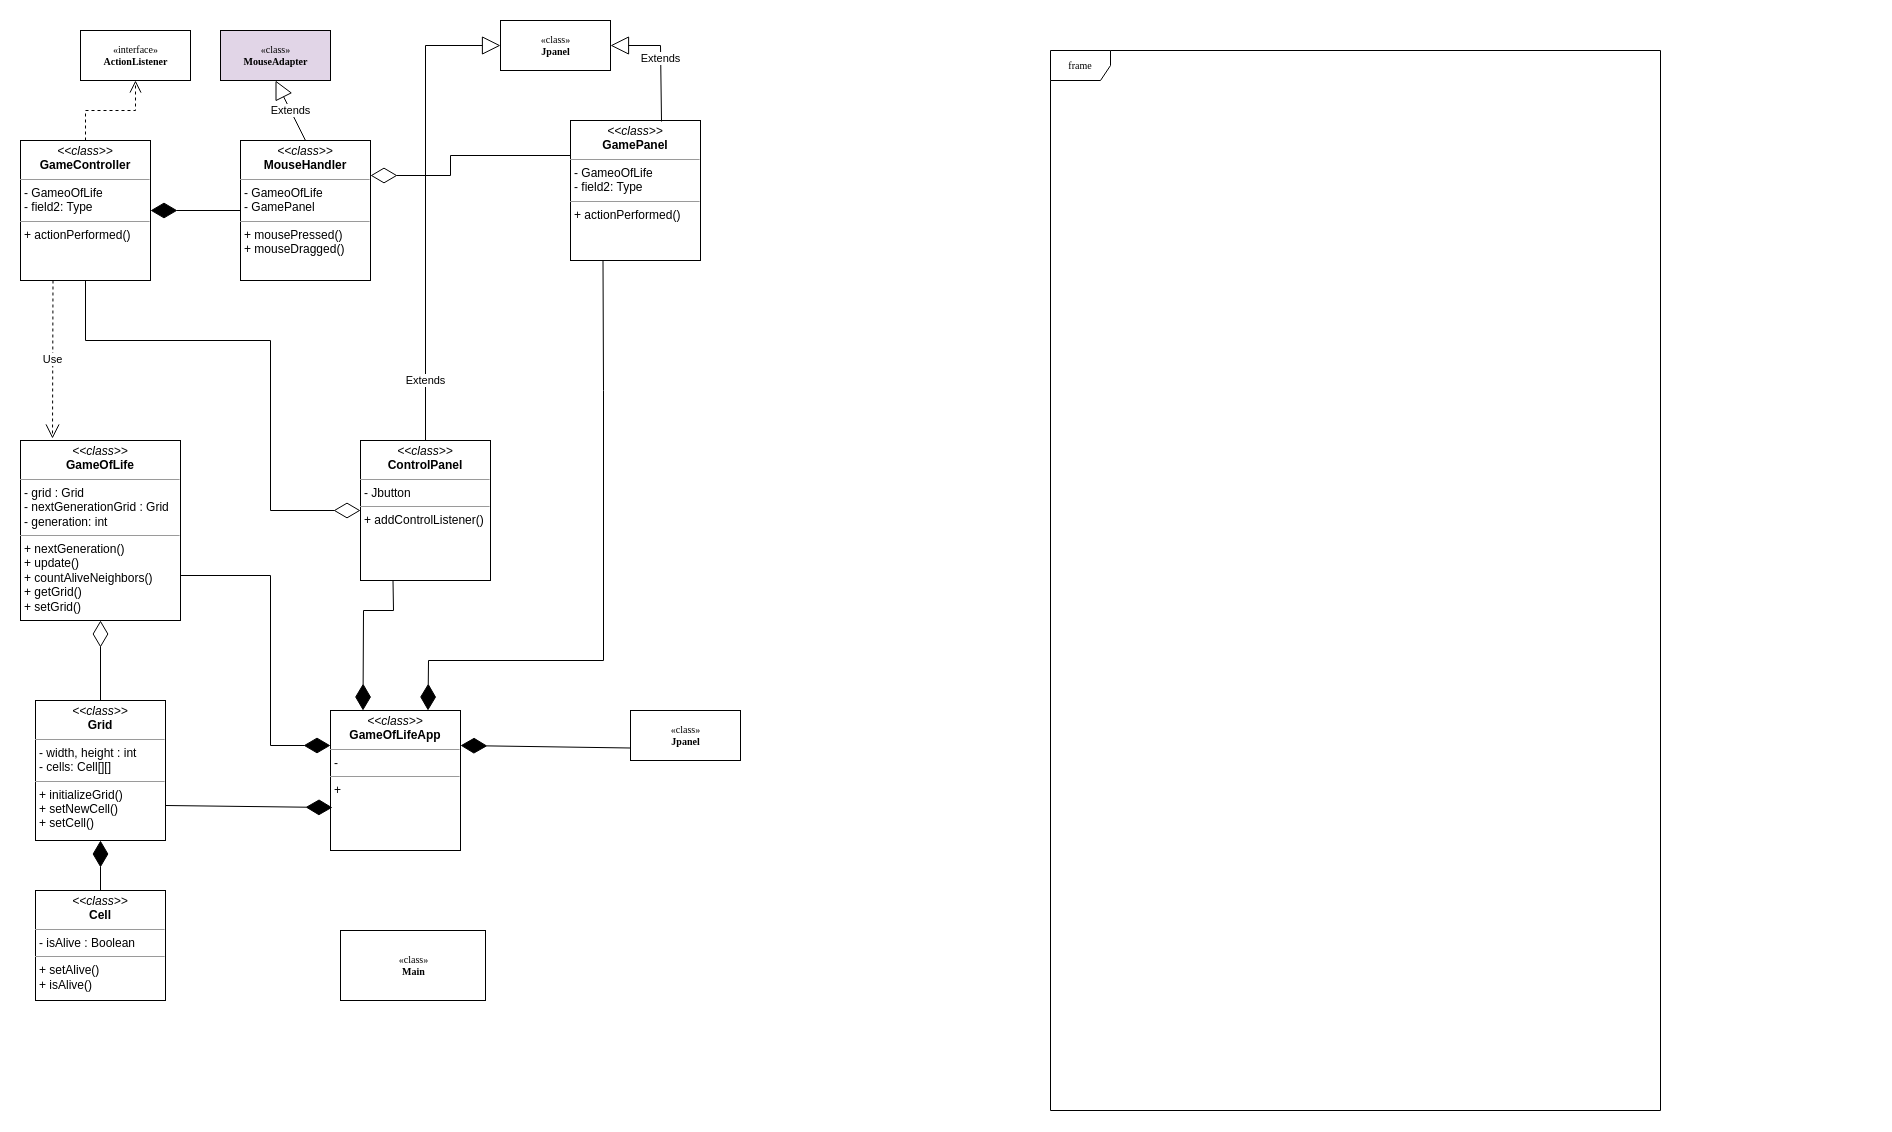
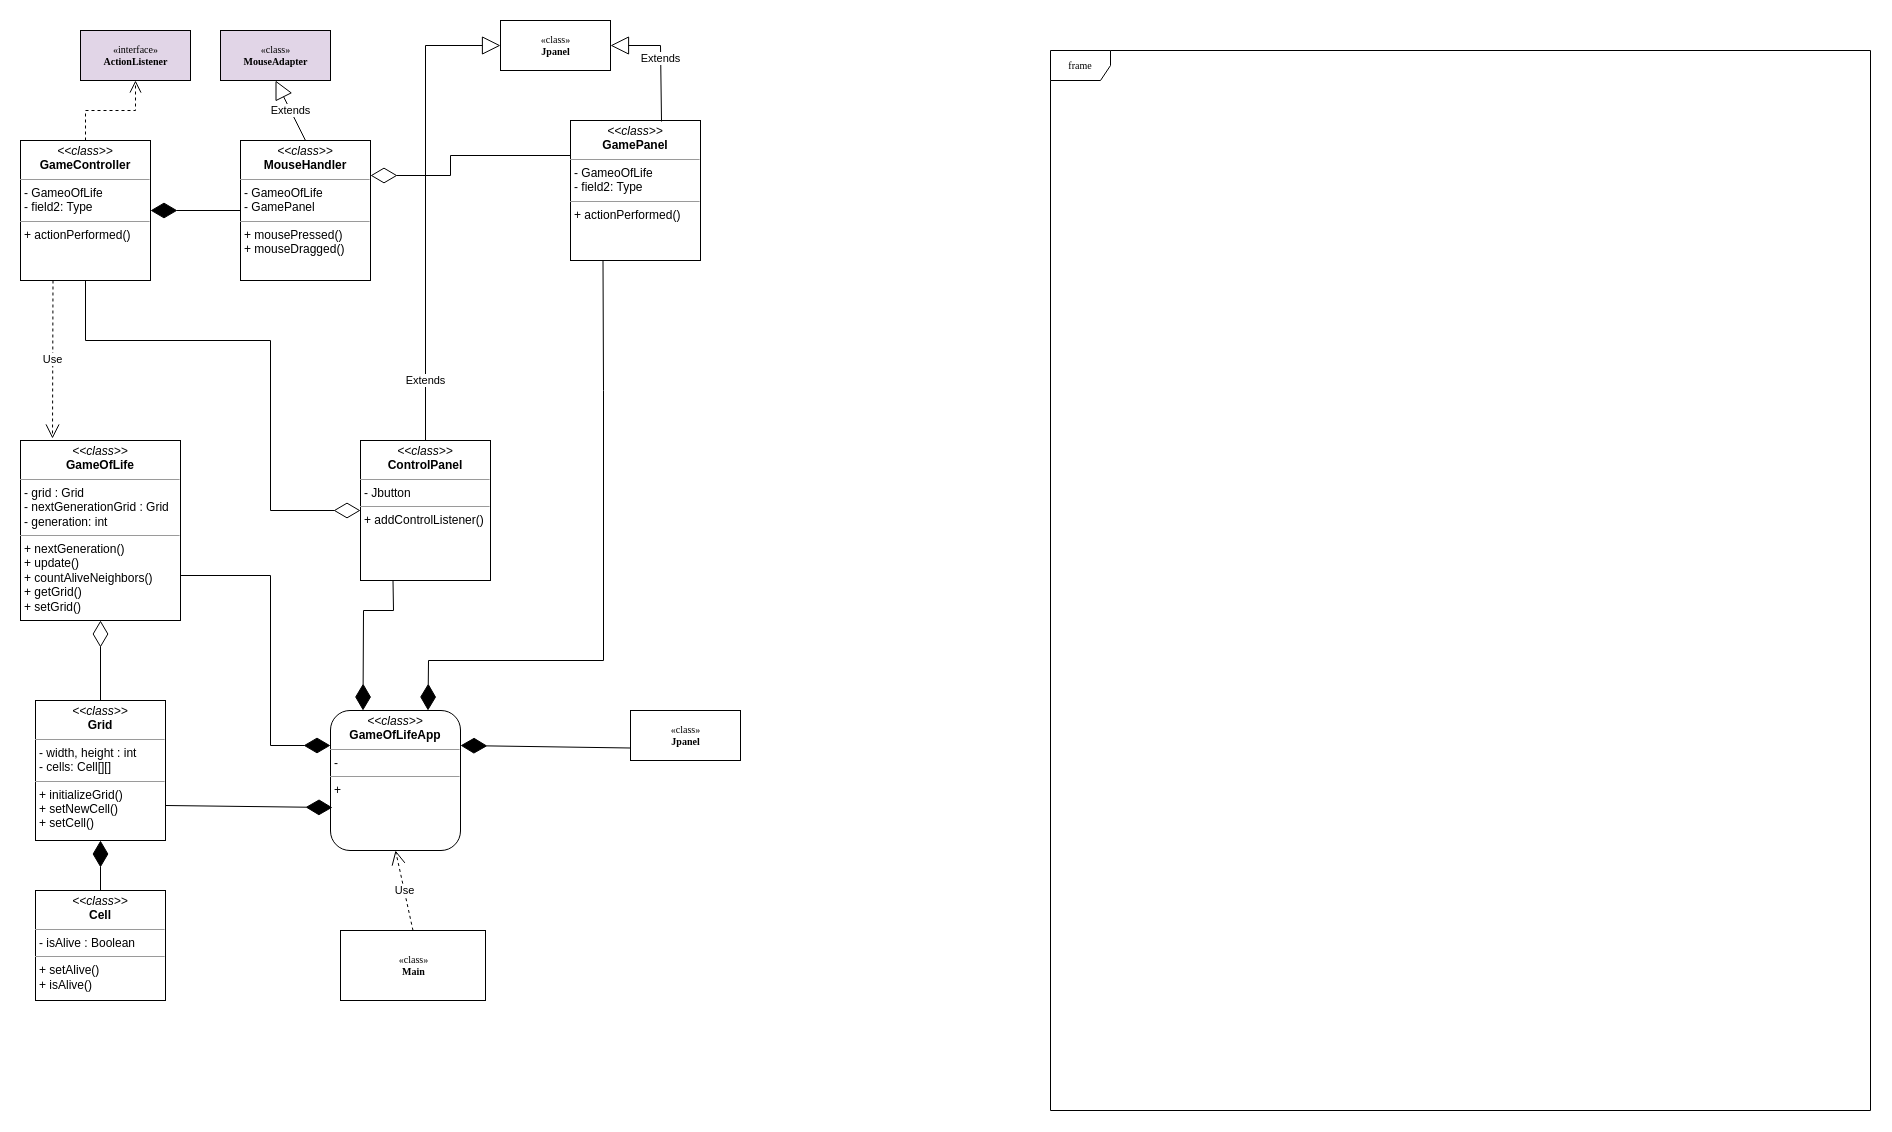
node "«interface» ActionListener": fillcolor #ffffff -> #e1d5e7
node "frame": size 610x1060 -> 820x1060
node "<<class>> GameOfLifeApp - +": shape rectangle -> rounded rectangle
edge "«class» Main" -> "<<class>> GameOfLifeApp - +": added, label "Use"
